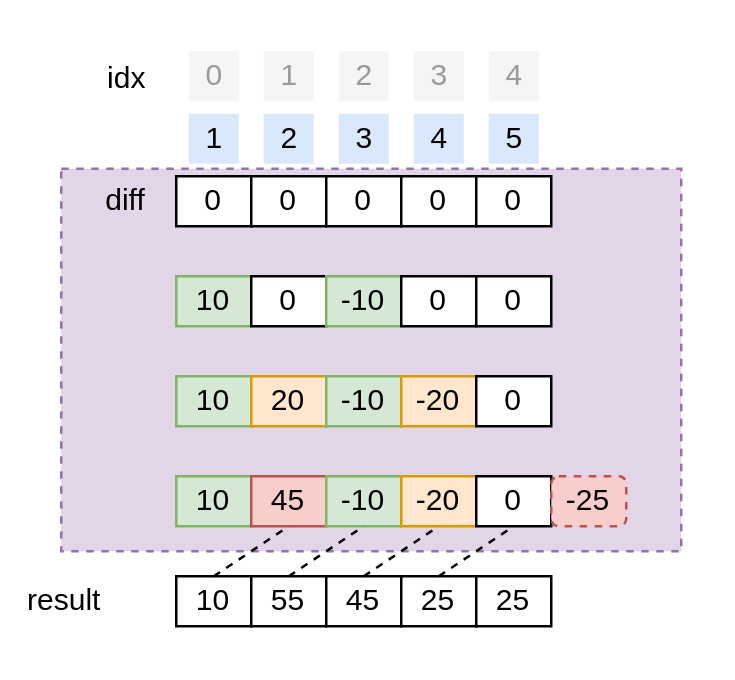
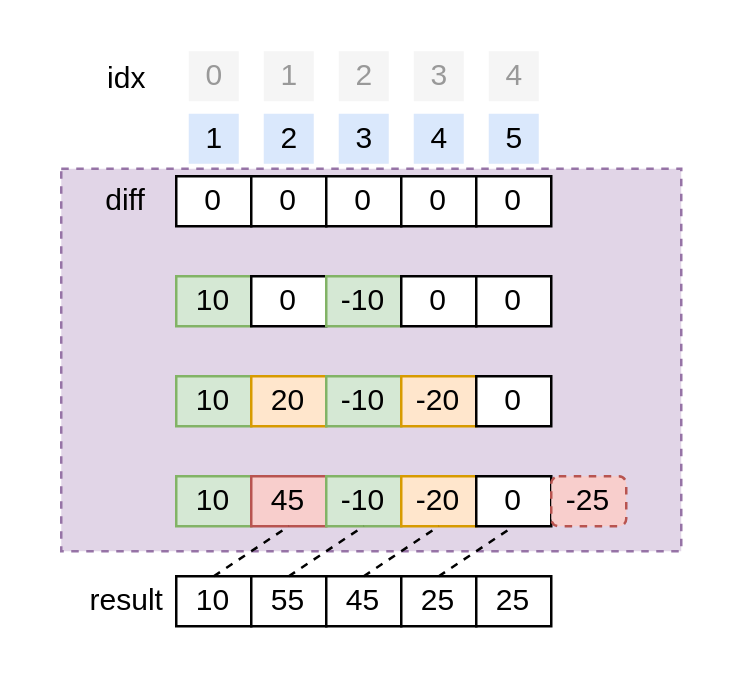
node "result": moved (64, 601) -> (126, 601)
